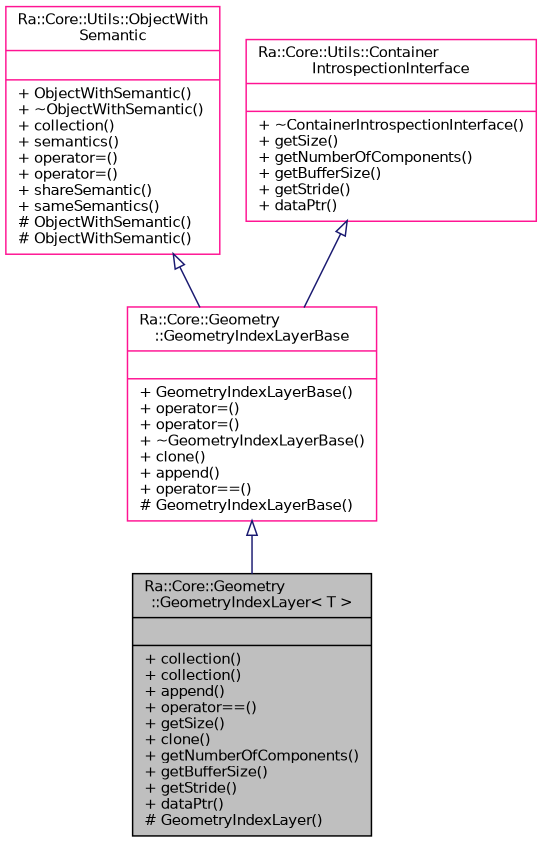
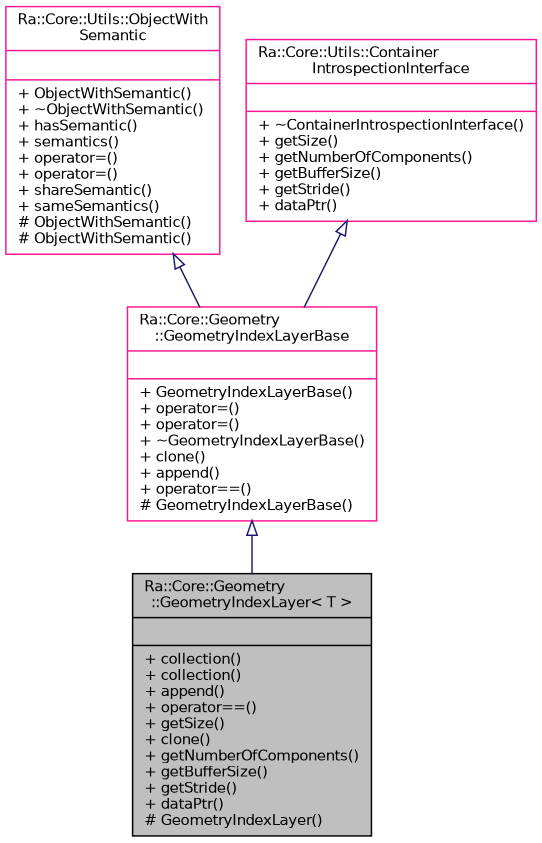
node "Ra::Core::Utils::ObjectWith": text "+ collection()" -> "+ hasSemantic()"
